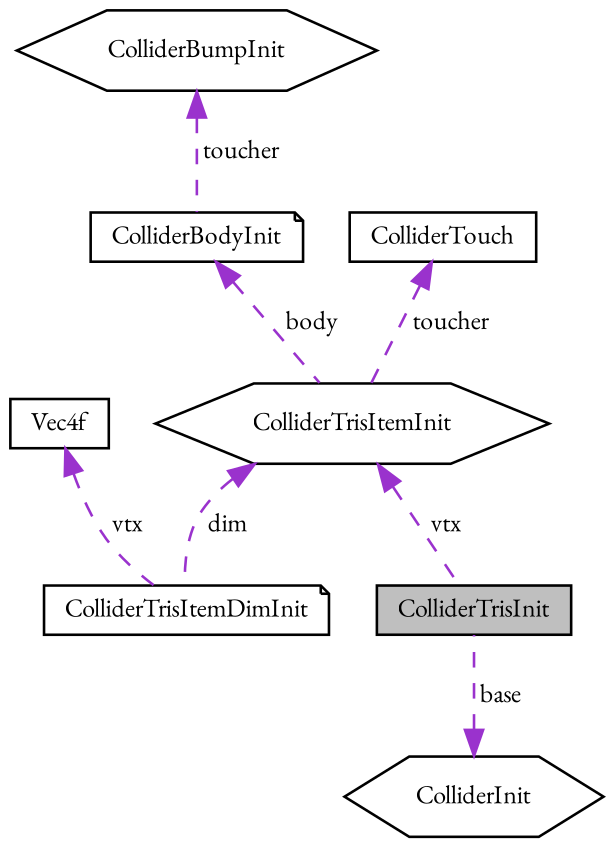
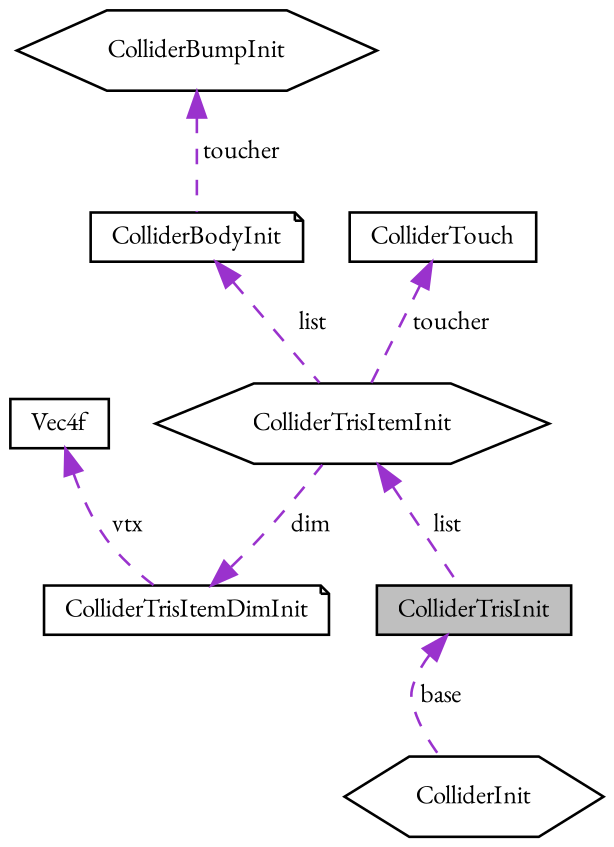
edge "ColliderTrisItemInit" -> "ColliderBodyInit": label " body" -> " list"
edge "ColliderTrisItemDimInit" -> "ColliderTrisItemInit": reversed
edge "ColliderTrisInit" -> "ColliderTrisItemInit": label " vtx" -> " list"
edge "ColliderTrisInit" -> "ColliderInit": reversed
